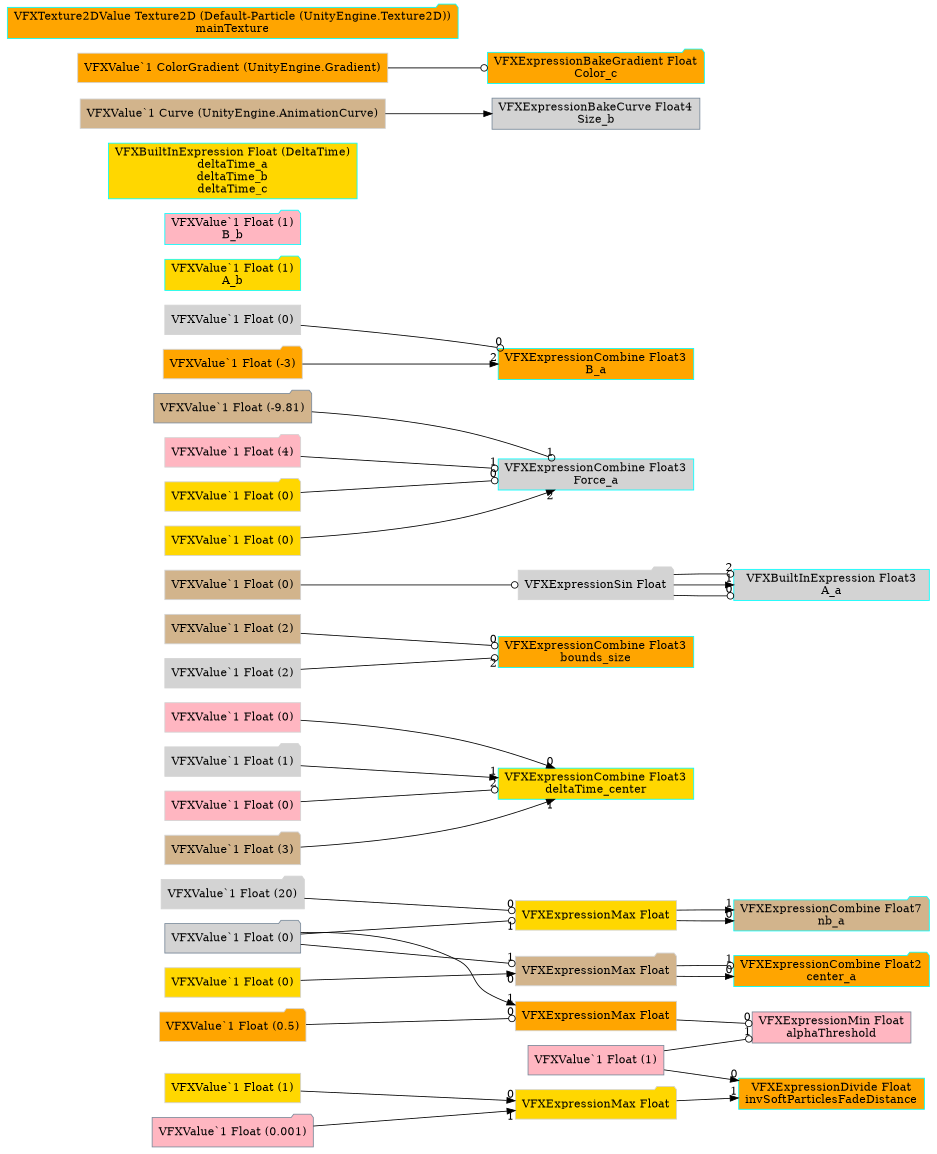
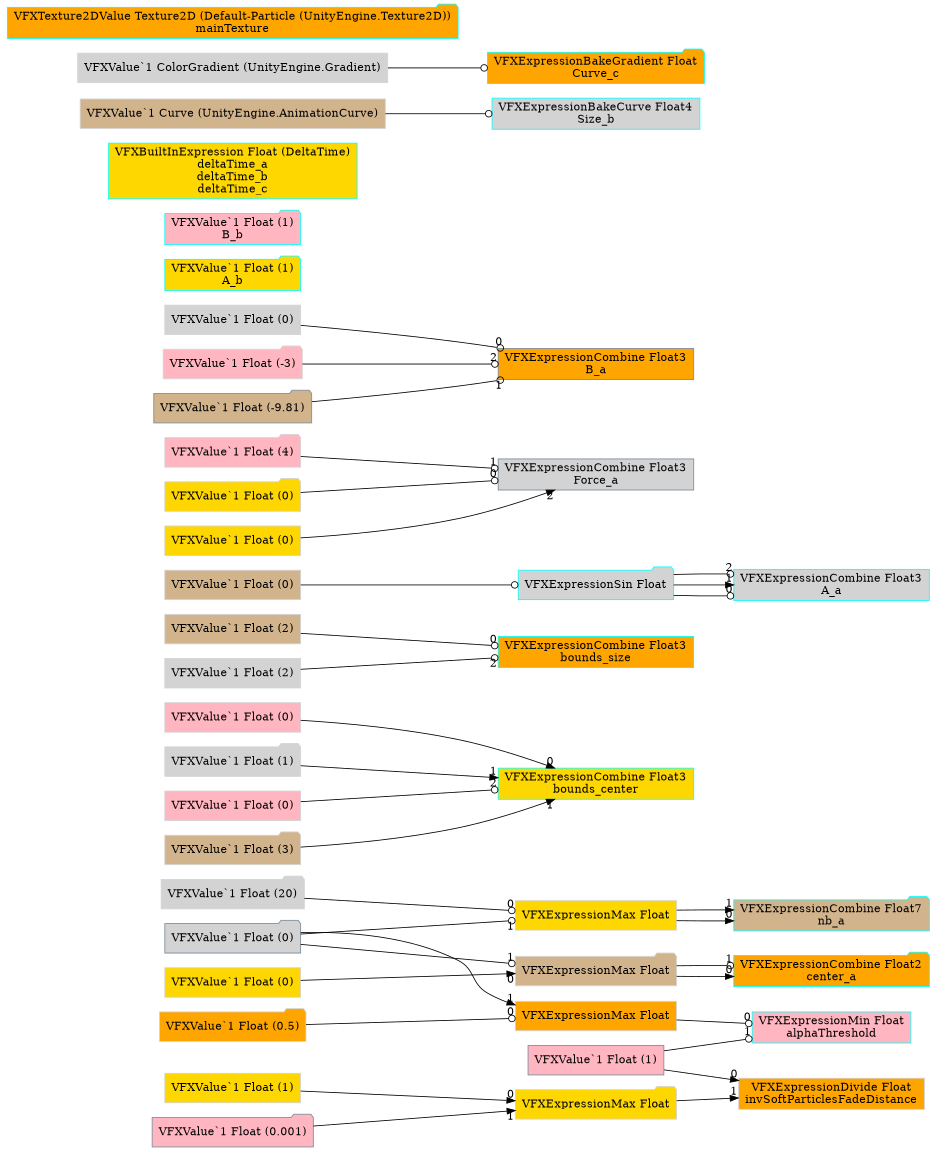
node "VFXValue`1 ColorGradient (UnityEngine.Gradient)": fillcolor orange -> lightgrey
node "VFXExpressionBakeGradient Float Color_c": label "VFXExpressionBakeGradient Float Color_c" -> "VFXExpressionBakeGradient Float Curve_c"
edge "VFXValue`1 Curve (UnityEngine.AnimationCurve)" -> "VFXExpressionBakeCurve Float4 Size_b": arrowhead normal -> odot
node "VFXExpressionBakeCurve Float4 Size_b": color lightslategray -> cyan
node "VFXValue`1 Float (-3)": fillcolor orange -> lightpink
edge "VFXValue`1 Float (-3)" -> "VFXExpressionCombine Float3 B_a": arrowhead normal -> odot
node "VFXExpressionCombine Float3 B_a": color cyan -> lightslategray
edge "VFXValue`1 Float (-9.81)" -> "VFXExpressionCombine Float3 Force_a": now "VFXValue`1 Float (-9.81)" -> "VFXExpressionCombine Float3 B_a"
node "VFXExpressionCombine Float3 Force_a": color cyan -> lightslategray
node "VFXExpressionSin Float": color lightgray -> cyan
node "VFXBuiltInExpression Float3 A_a": label "VFXBuiltInExpression Float3 A_a" -> "VFXExpressionCombine Float3 A_a"
node "VFXExpressionCombine Float3 deltaTime_center": label "VFXExpressionCombine Float3 deltaTime_center" -> "VFXExpressionCombine Float3 bounds_center"
node "VFXExpressionMin Float alphaThreshold": color lightslategray -> cyan
node "VFXExpressionDivide Float invSoftParticlesFadeDistance": color cyan -> lightgray
